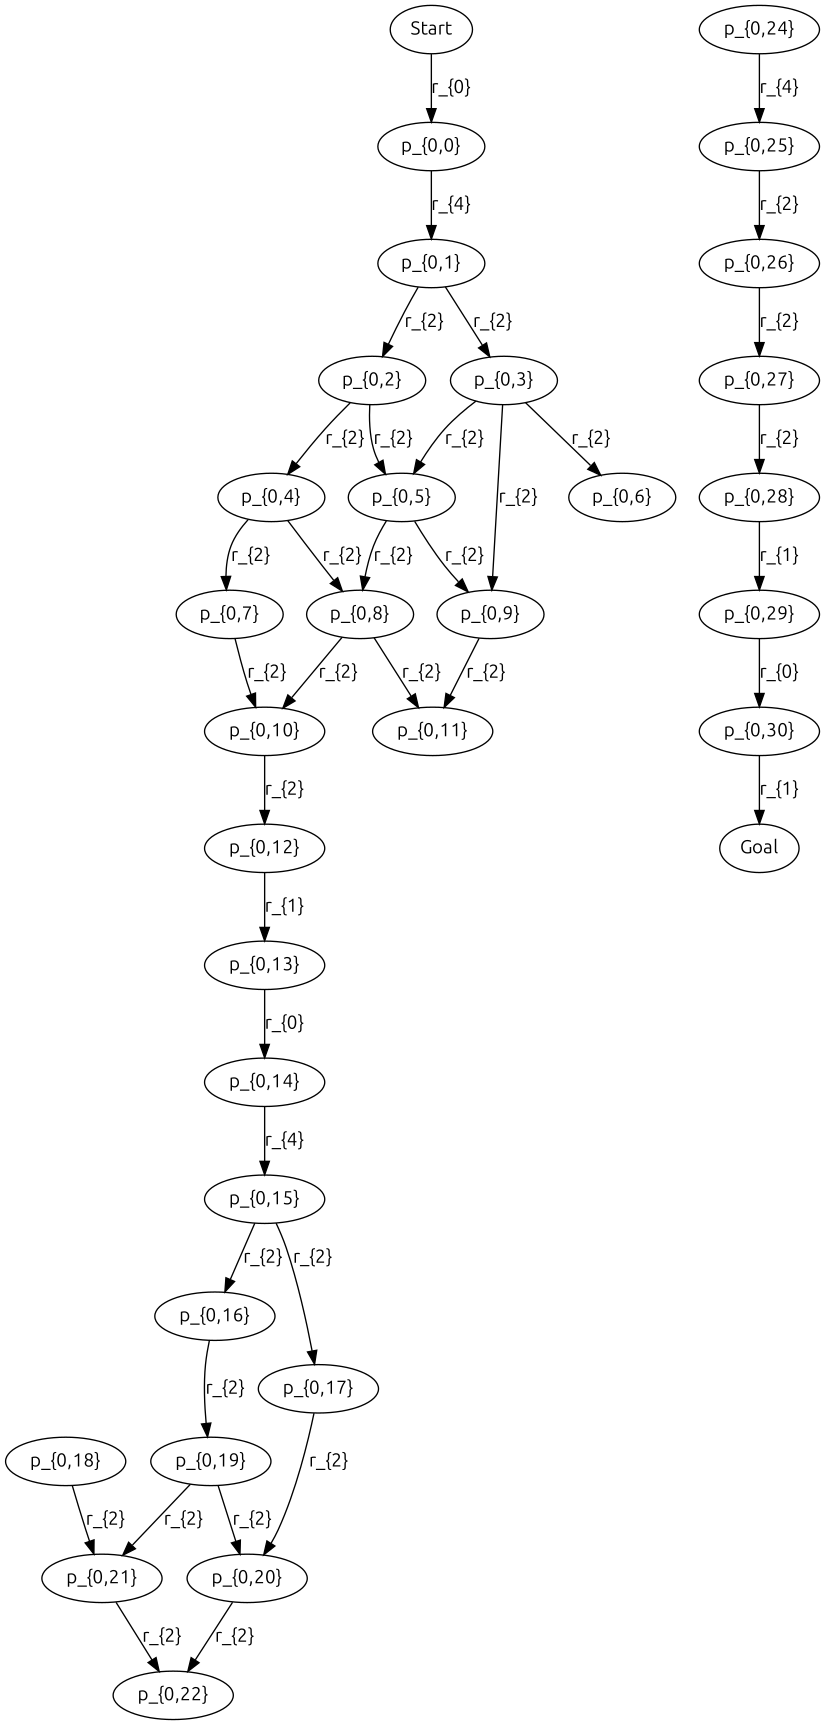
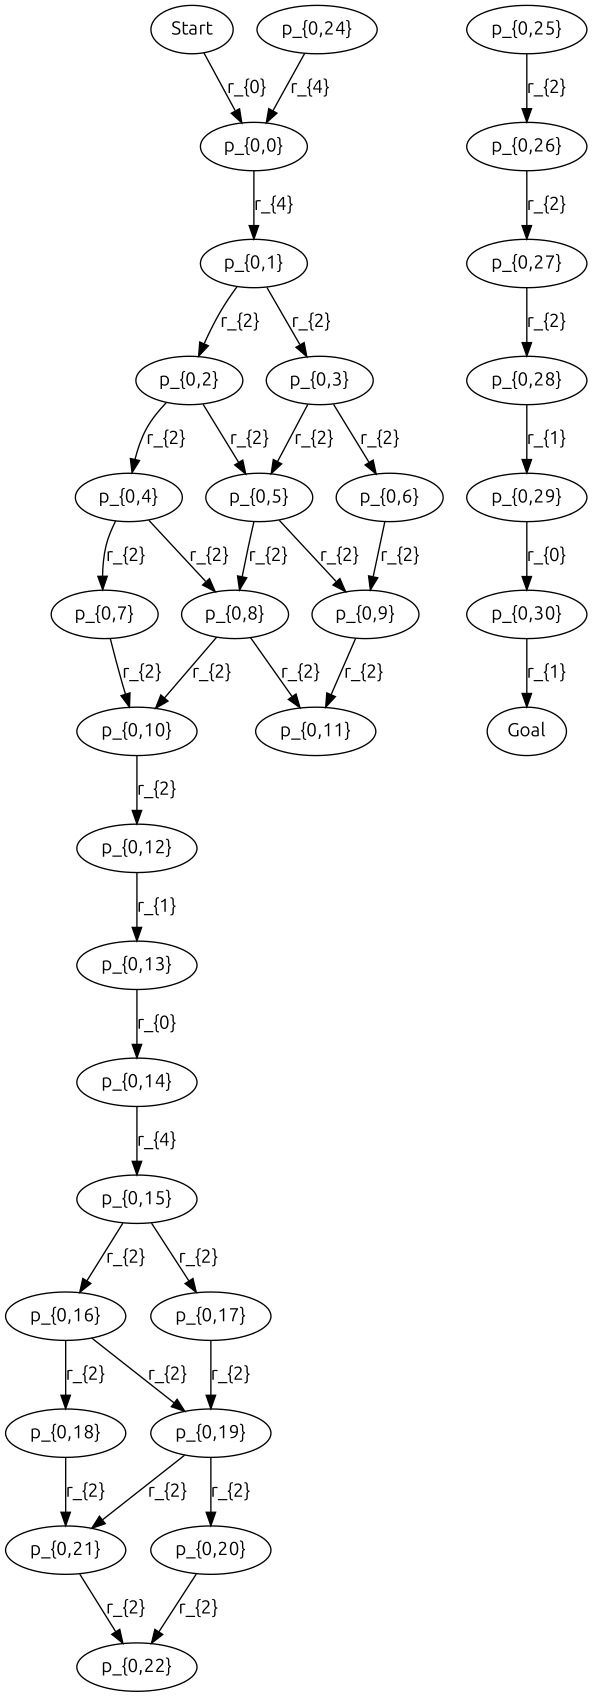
edge "p_{0,24}" -> "p_{0,25}": now "p_{0,24}" -> "p_{0,0}"
edge "p_{0,3}" -> "p_{0,9}": now "p_{0,6}" -> "p_{0,9}"
edge "p_{0,16}" -> "p_{0,18}": added, label "r_{2}"
edge "p_{0,17}" -> "p_{0,20}": now "p_{0,17}" -> "p_{0,19}"
